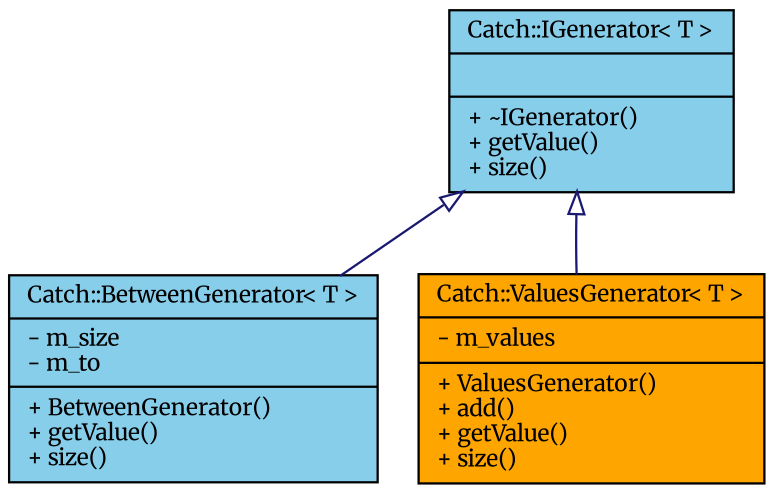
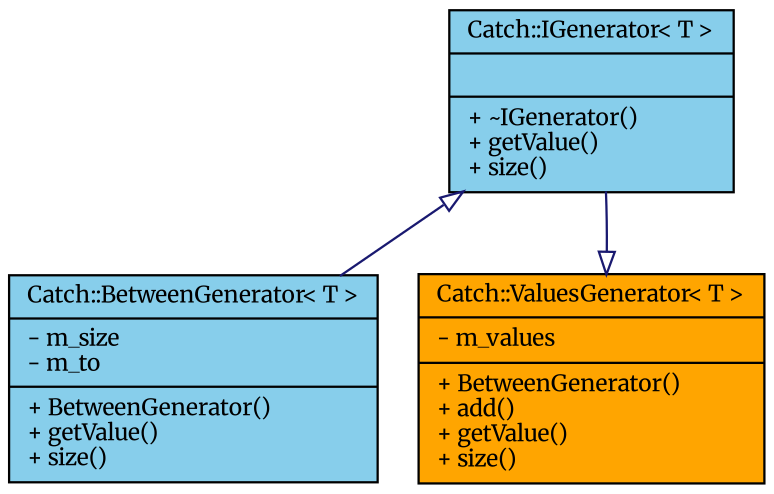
edge "Catch::ValuesGenerator< T >" -> "Catch::IGenerator< T >": reversed
node "Catch::ValuesGenerator< T >": text "+ ValuesGenerator()" -> "+ BetweenGenerator()"
